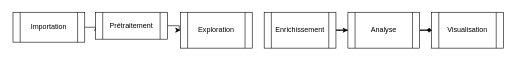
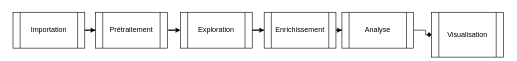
node "Prétraitement": size 72x27 -> 72x36
node "Importation": size 72x30 -> 72x36
edge "Exploration" -> "Enrichissement": added
node "Analyse": moved (384, 30) -> (378, 30)
node "Visualisation": size 72x36 -> 72x45
